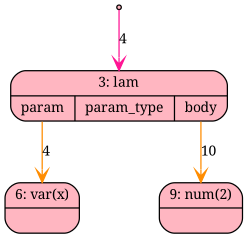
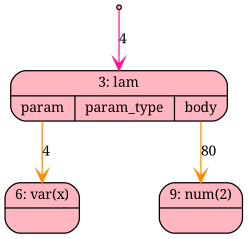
edge "3: lam" -> "9: num(2)": label "10" -> "80"
